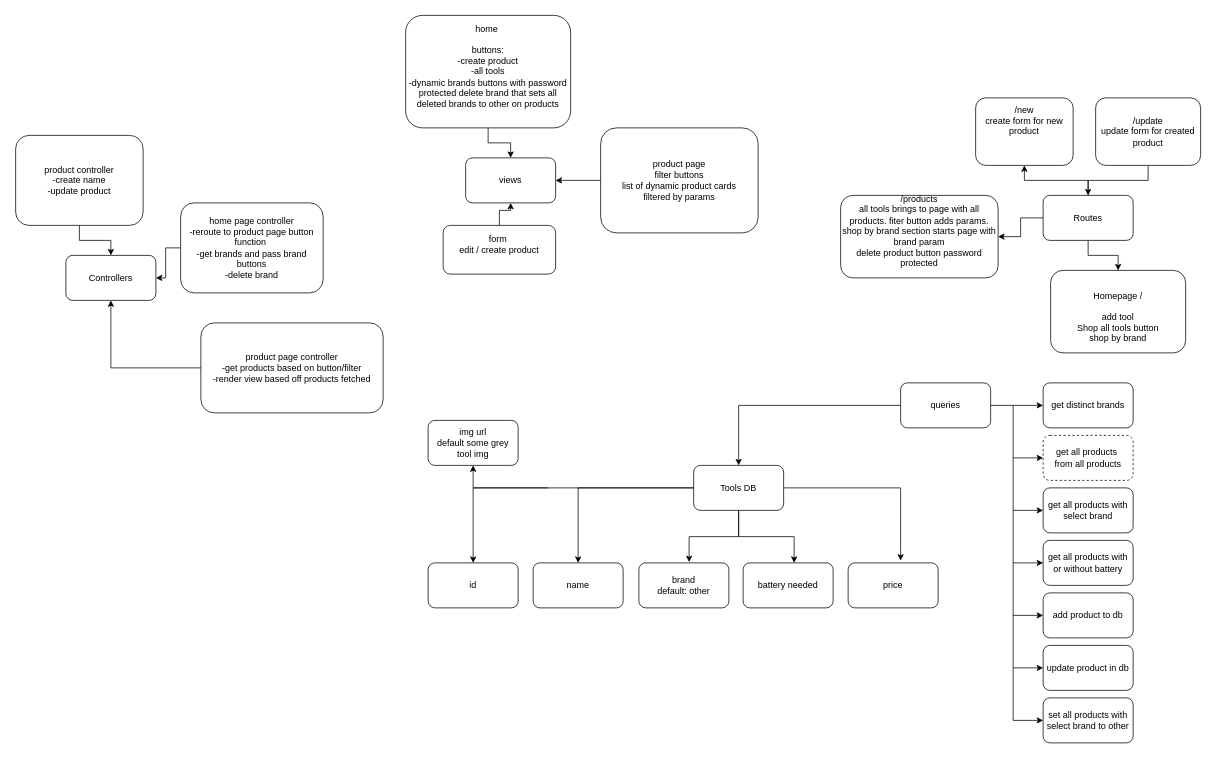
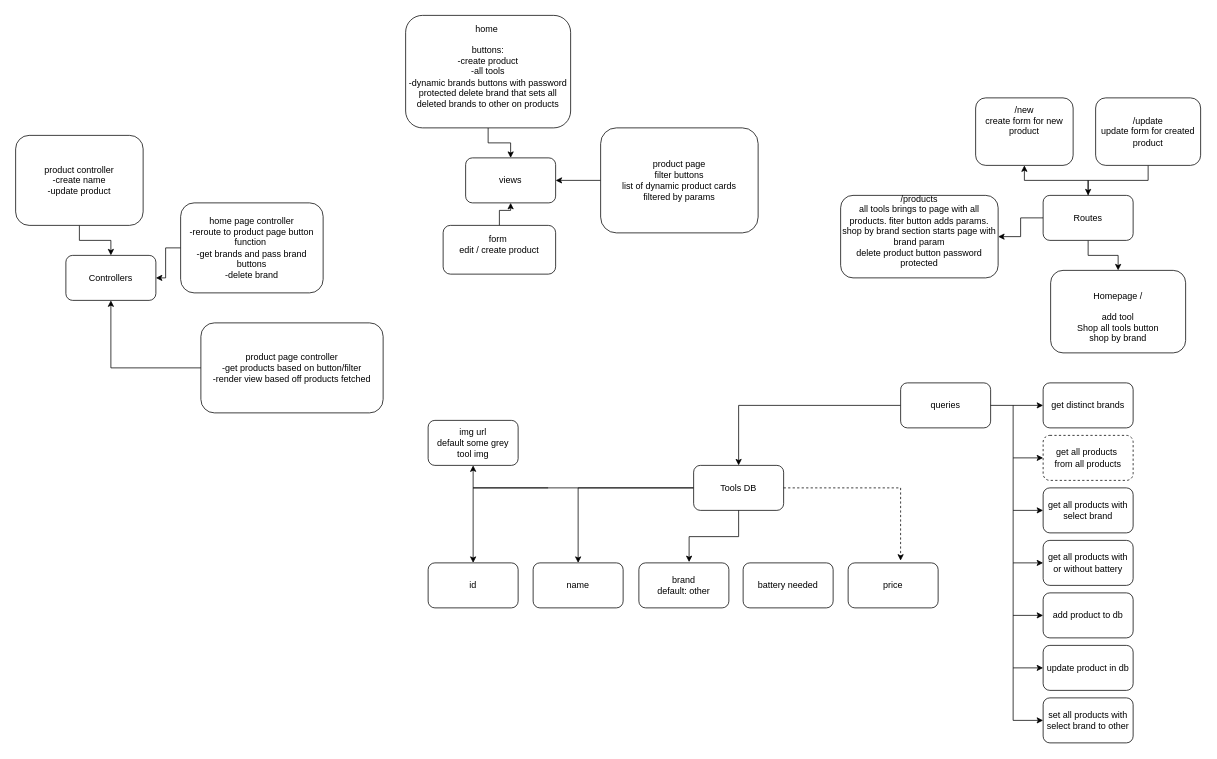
edge "Tools DB" -> "price": style solid -> dashed
edge "Tools DB" -> "battery needed": removed
